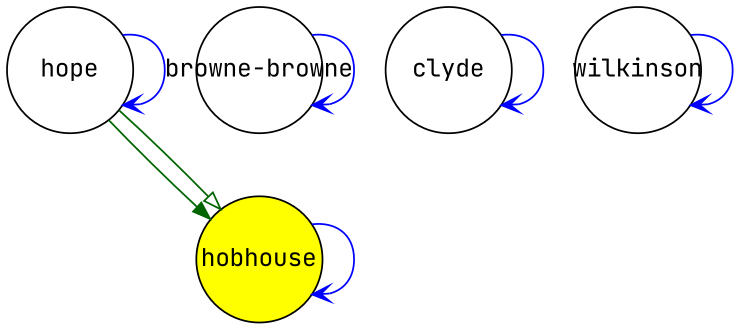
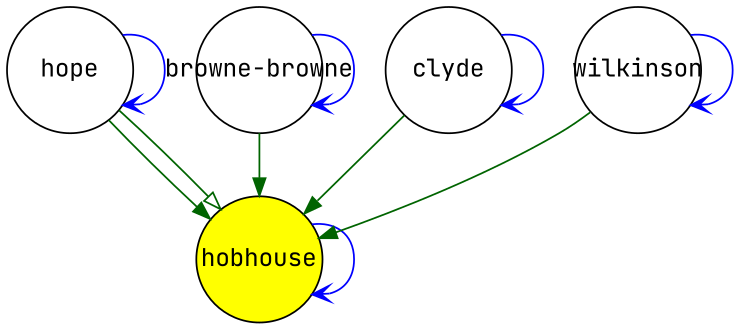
edge "browne-browne" -> "hobhouse": added
edge "clyde" -> "hobhouse": added
edge "wilkinson" -> "hobhouse": added
